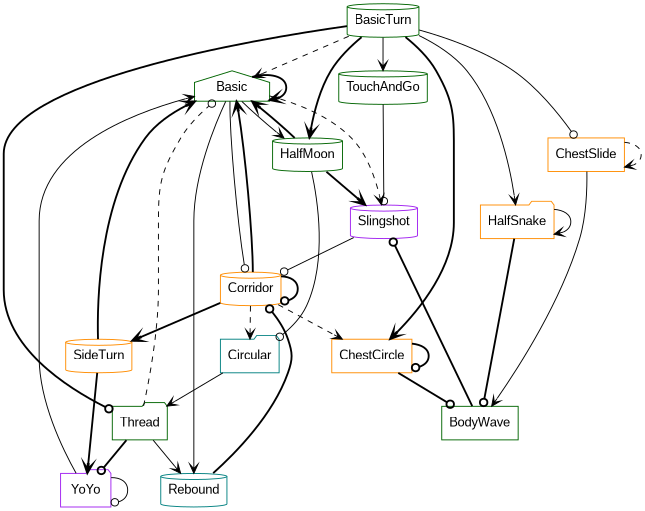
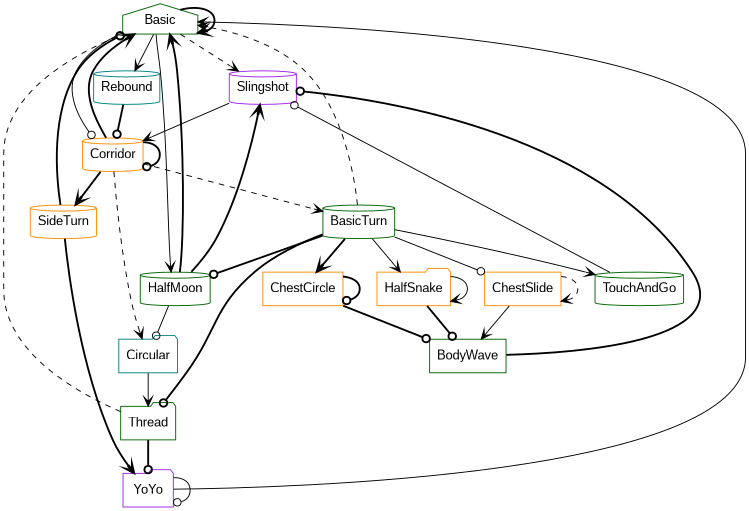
edge "BasicTurn" -> "HalfMoon": arrowhead vee -> odot
edge "SideTurn" -> "Basic": arrowhead vee -> odot
edge "Slingshot" -> "Corridor": arrowhead odot -> vee
edge "Corridor" -> "ChestCircle": now "Corridor" -> "BasicTurn"
edge "Thread" -> "Rebound": removed
